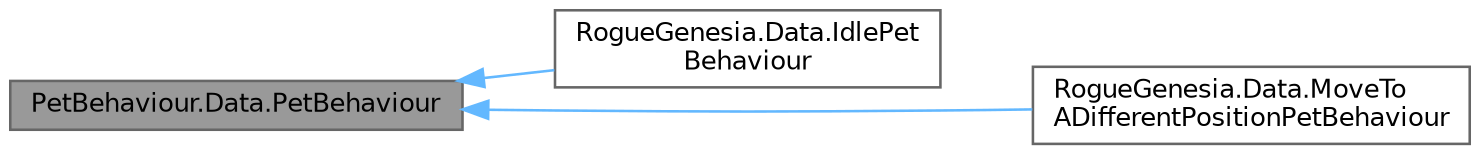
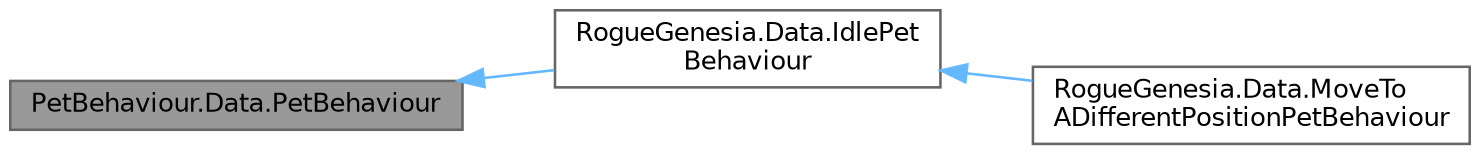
edge "RogueGenesia.Data.MoveTo ADifferentPositionPetBehaviour" -> "PetBehaviour.Data.PetBehaviour": now "RogueGenesia.Data.MoveTo ADifferentPositionPetBehaviour" -> "RogueGenesia.Data.IdlePet Behaviour"
